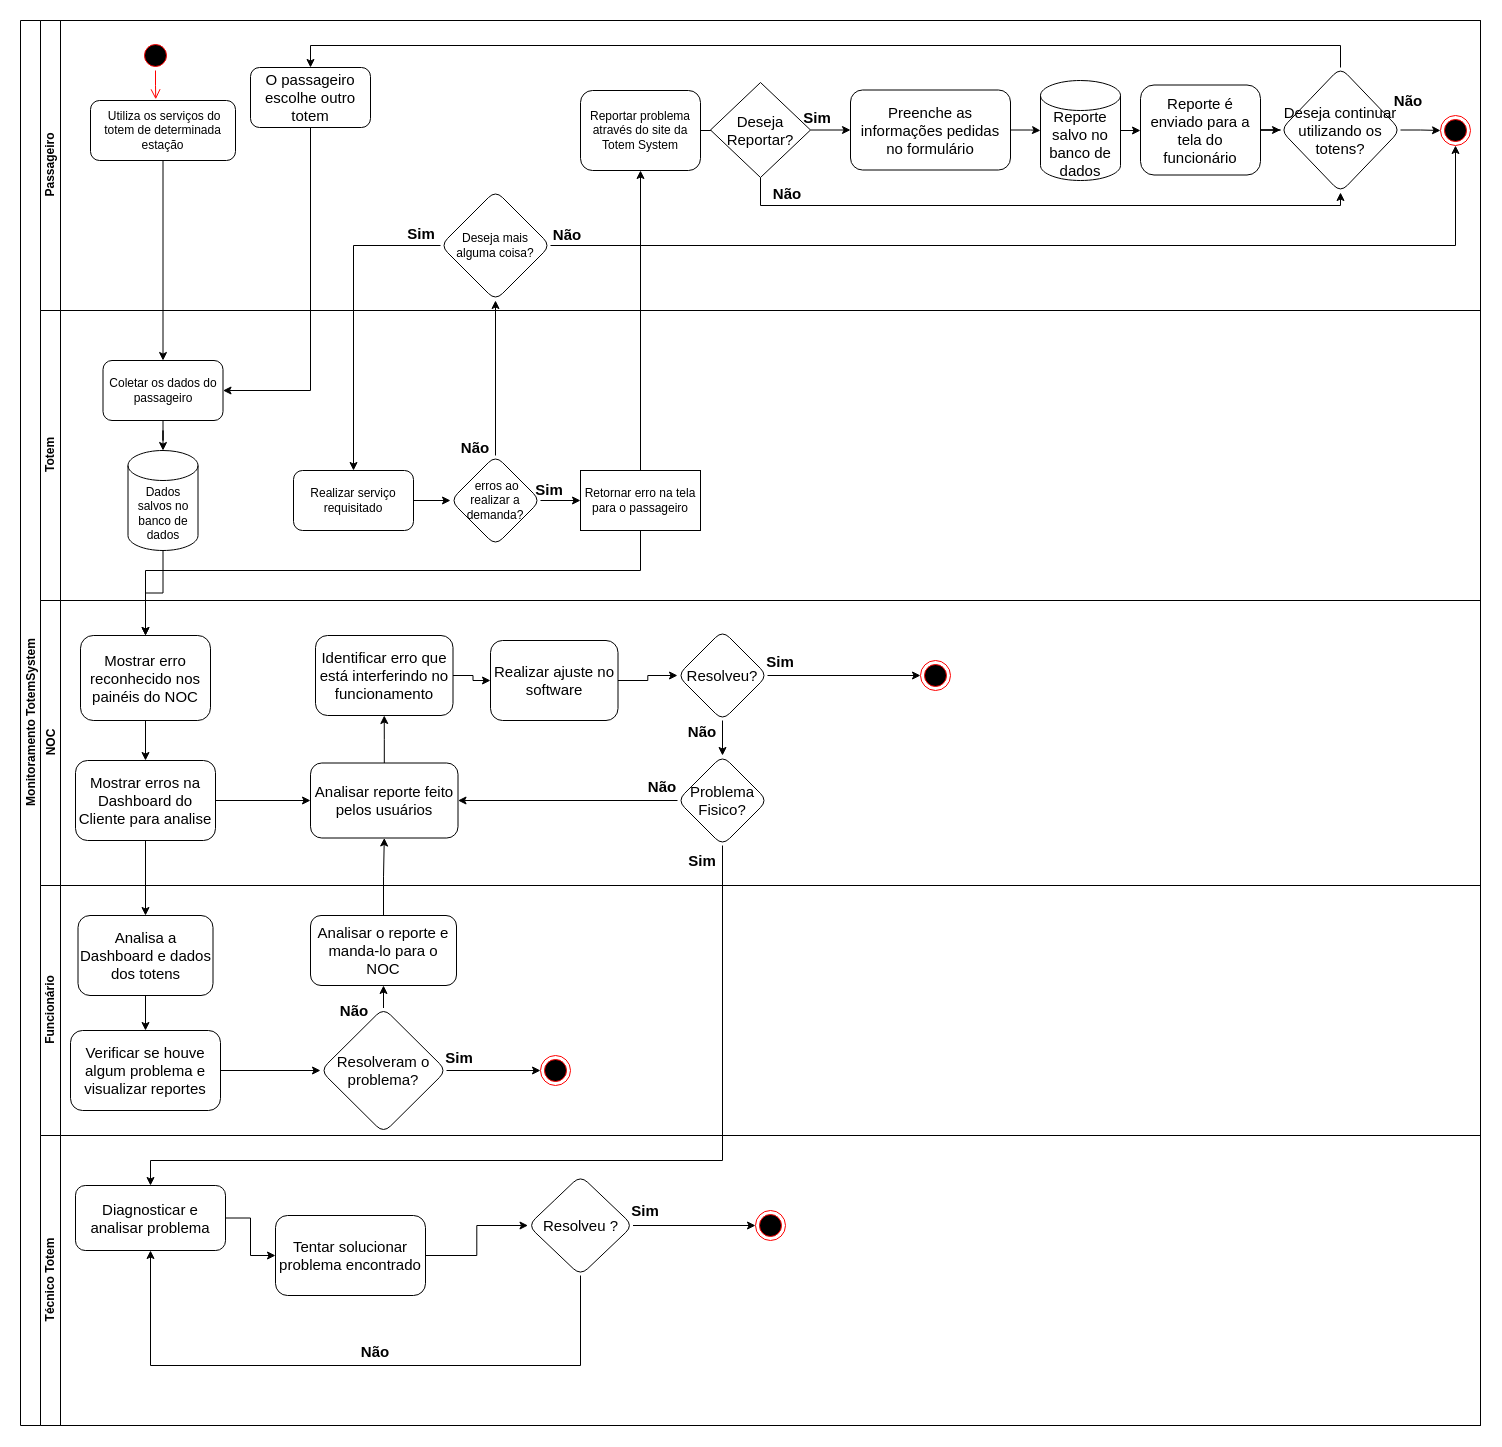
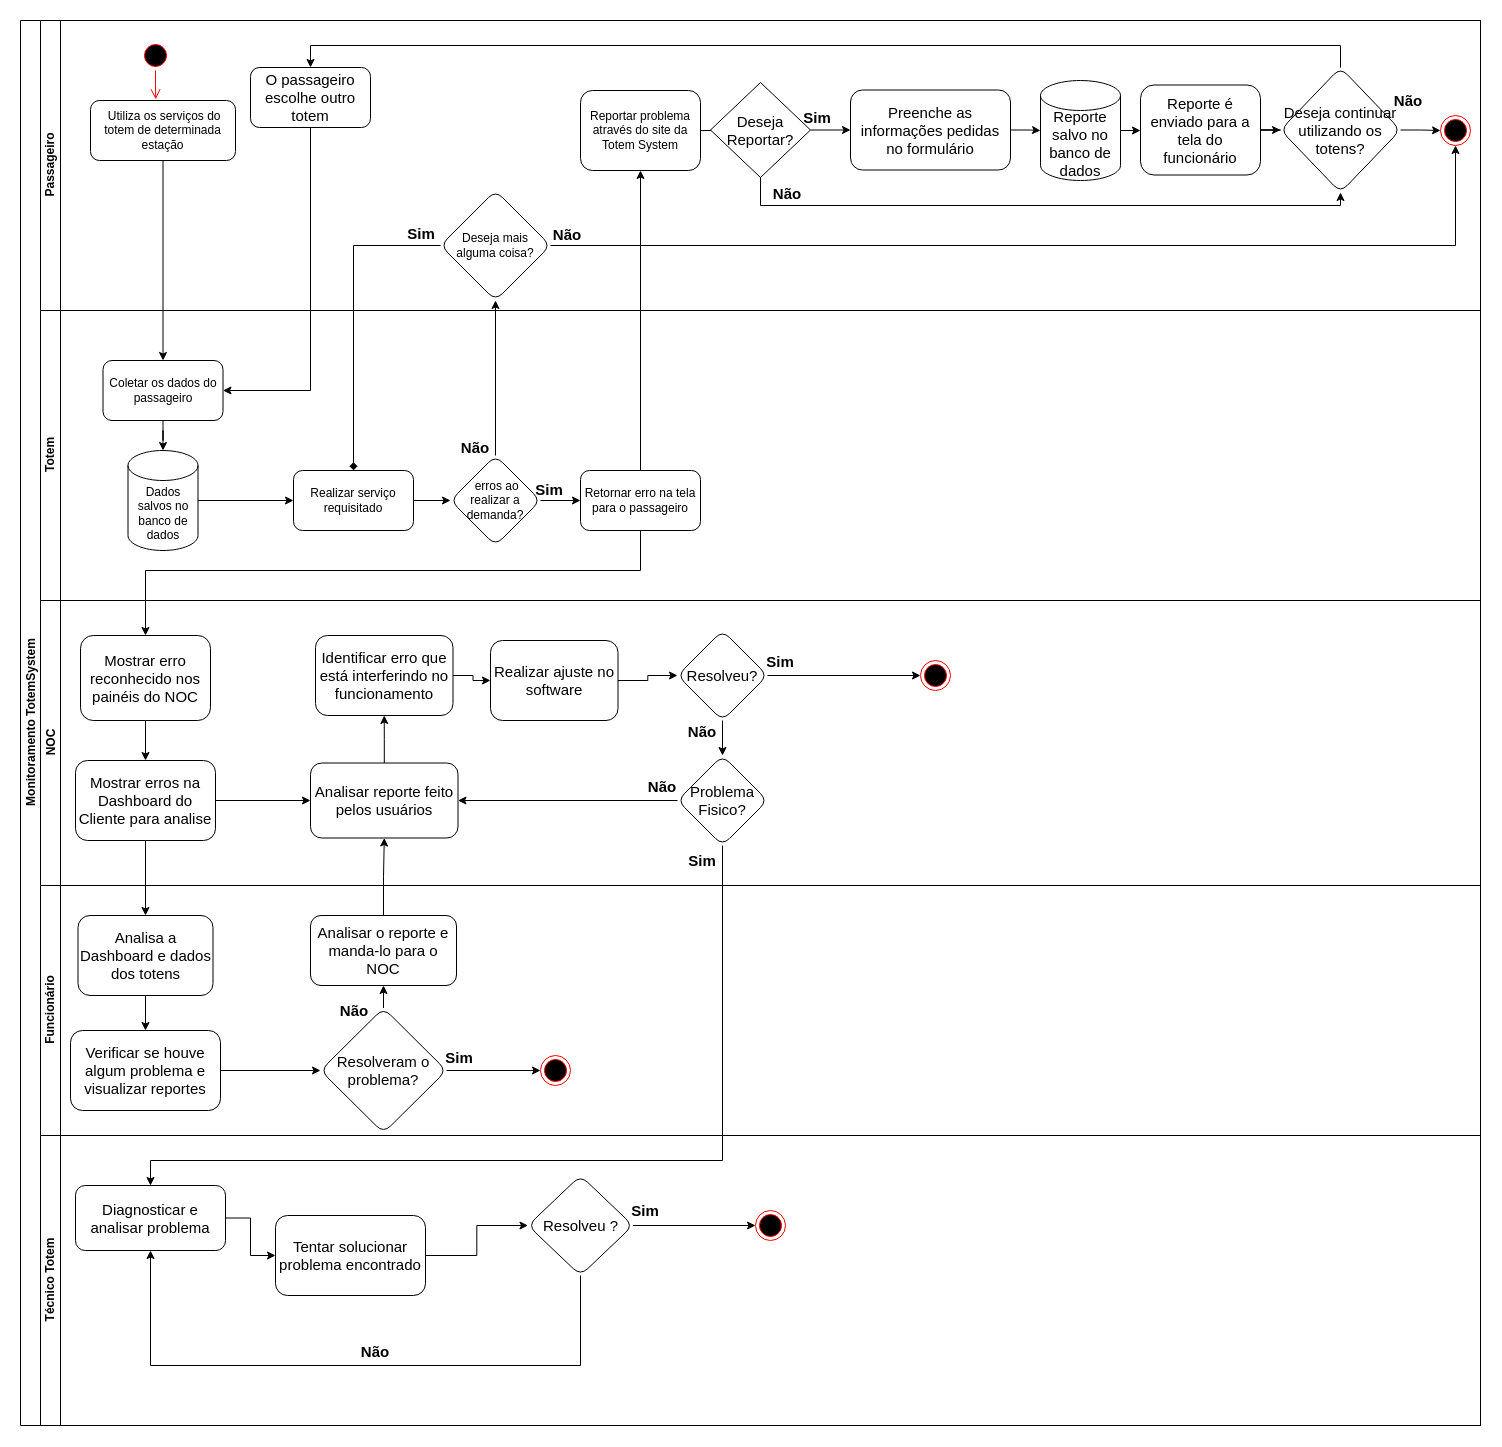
edge "Deseja mais alguma coisa?" -> "Realizar serviço requisitado": arrowhead classic -> diamond
node "Retornar erro na tela para o passageiro": shape rectangle -> rounded rectangle
edge "Dados salvos no banco de dados" -> "Mostrar erro reconhecido nos painéis do NOC": now "Dados salvos no banco de dados" -> "Realizar serviço requisitado"
